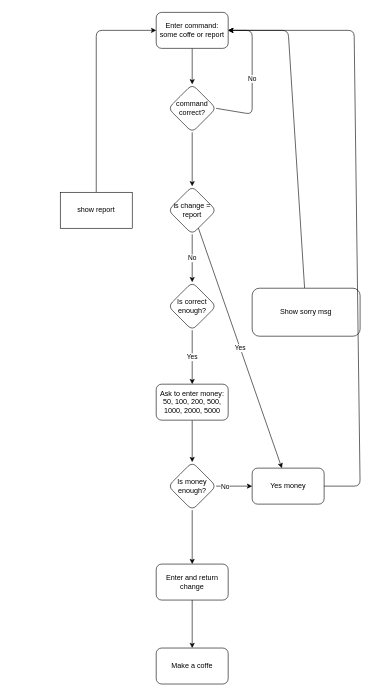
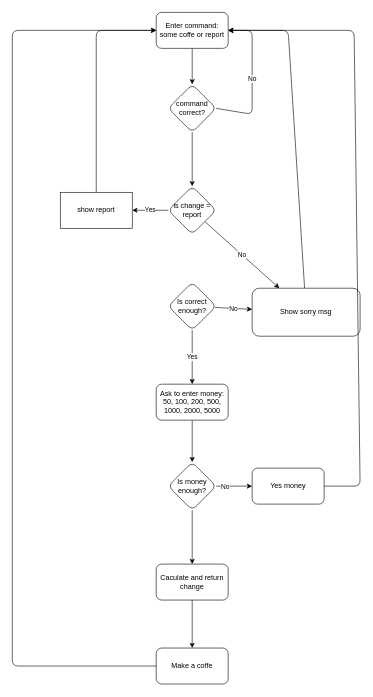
edge "is change = report" -> "Is correct enough?": now "is change = report" -> "Show sorry msg"
edge "Is correct enough?" -> "Show sorry msg": added, label "No"
edge "is change = report" -> "Yes money": now "is change = report" -> "show report"
edge "Make a coffe" -> "Enter command: some coffe or report": added
node "Enter and return change": label "Enter and return change" -> "Caculate and return change"
